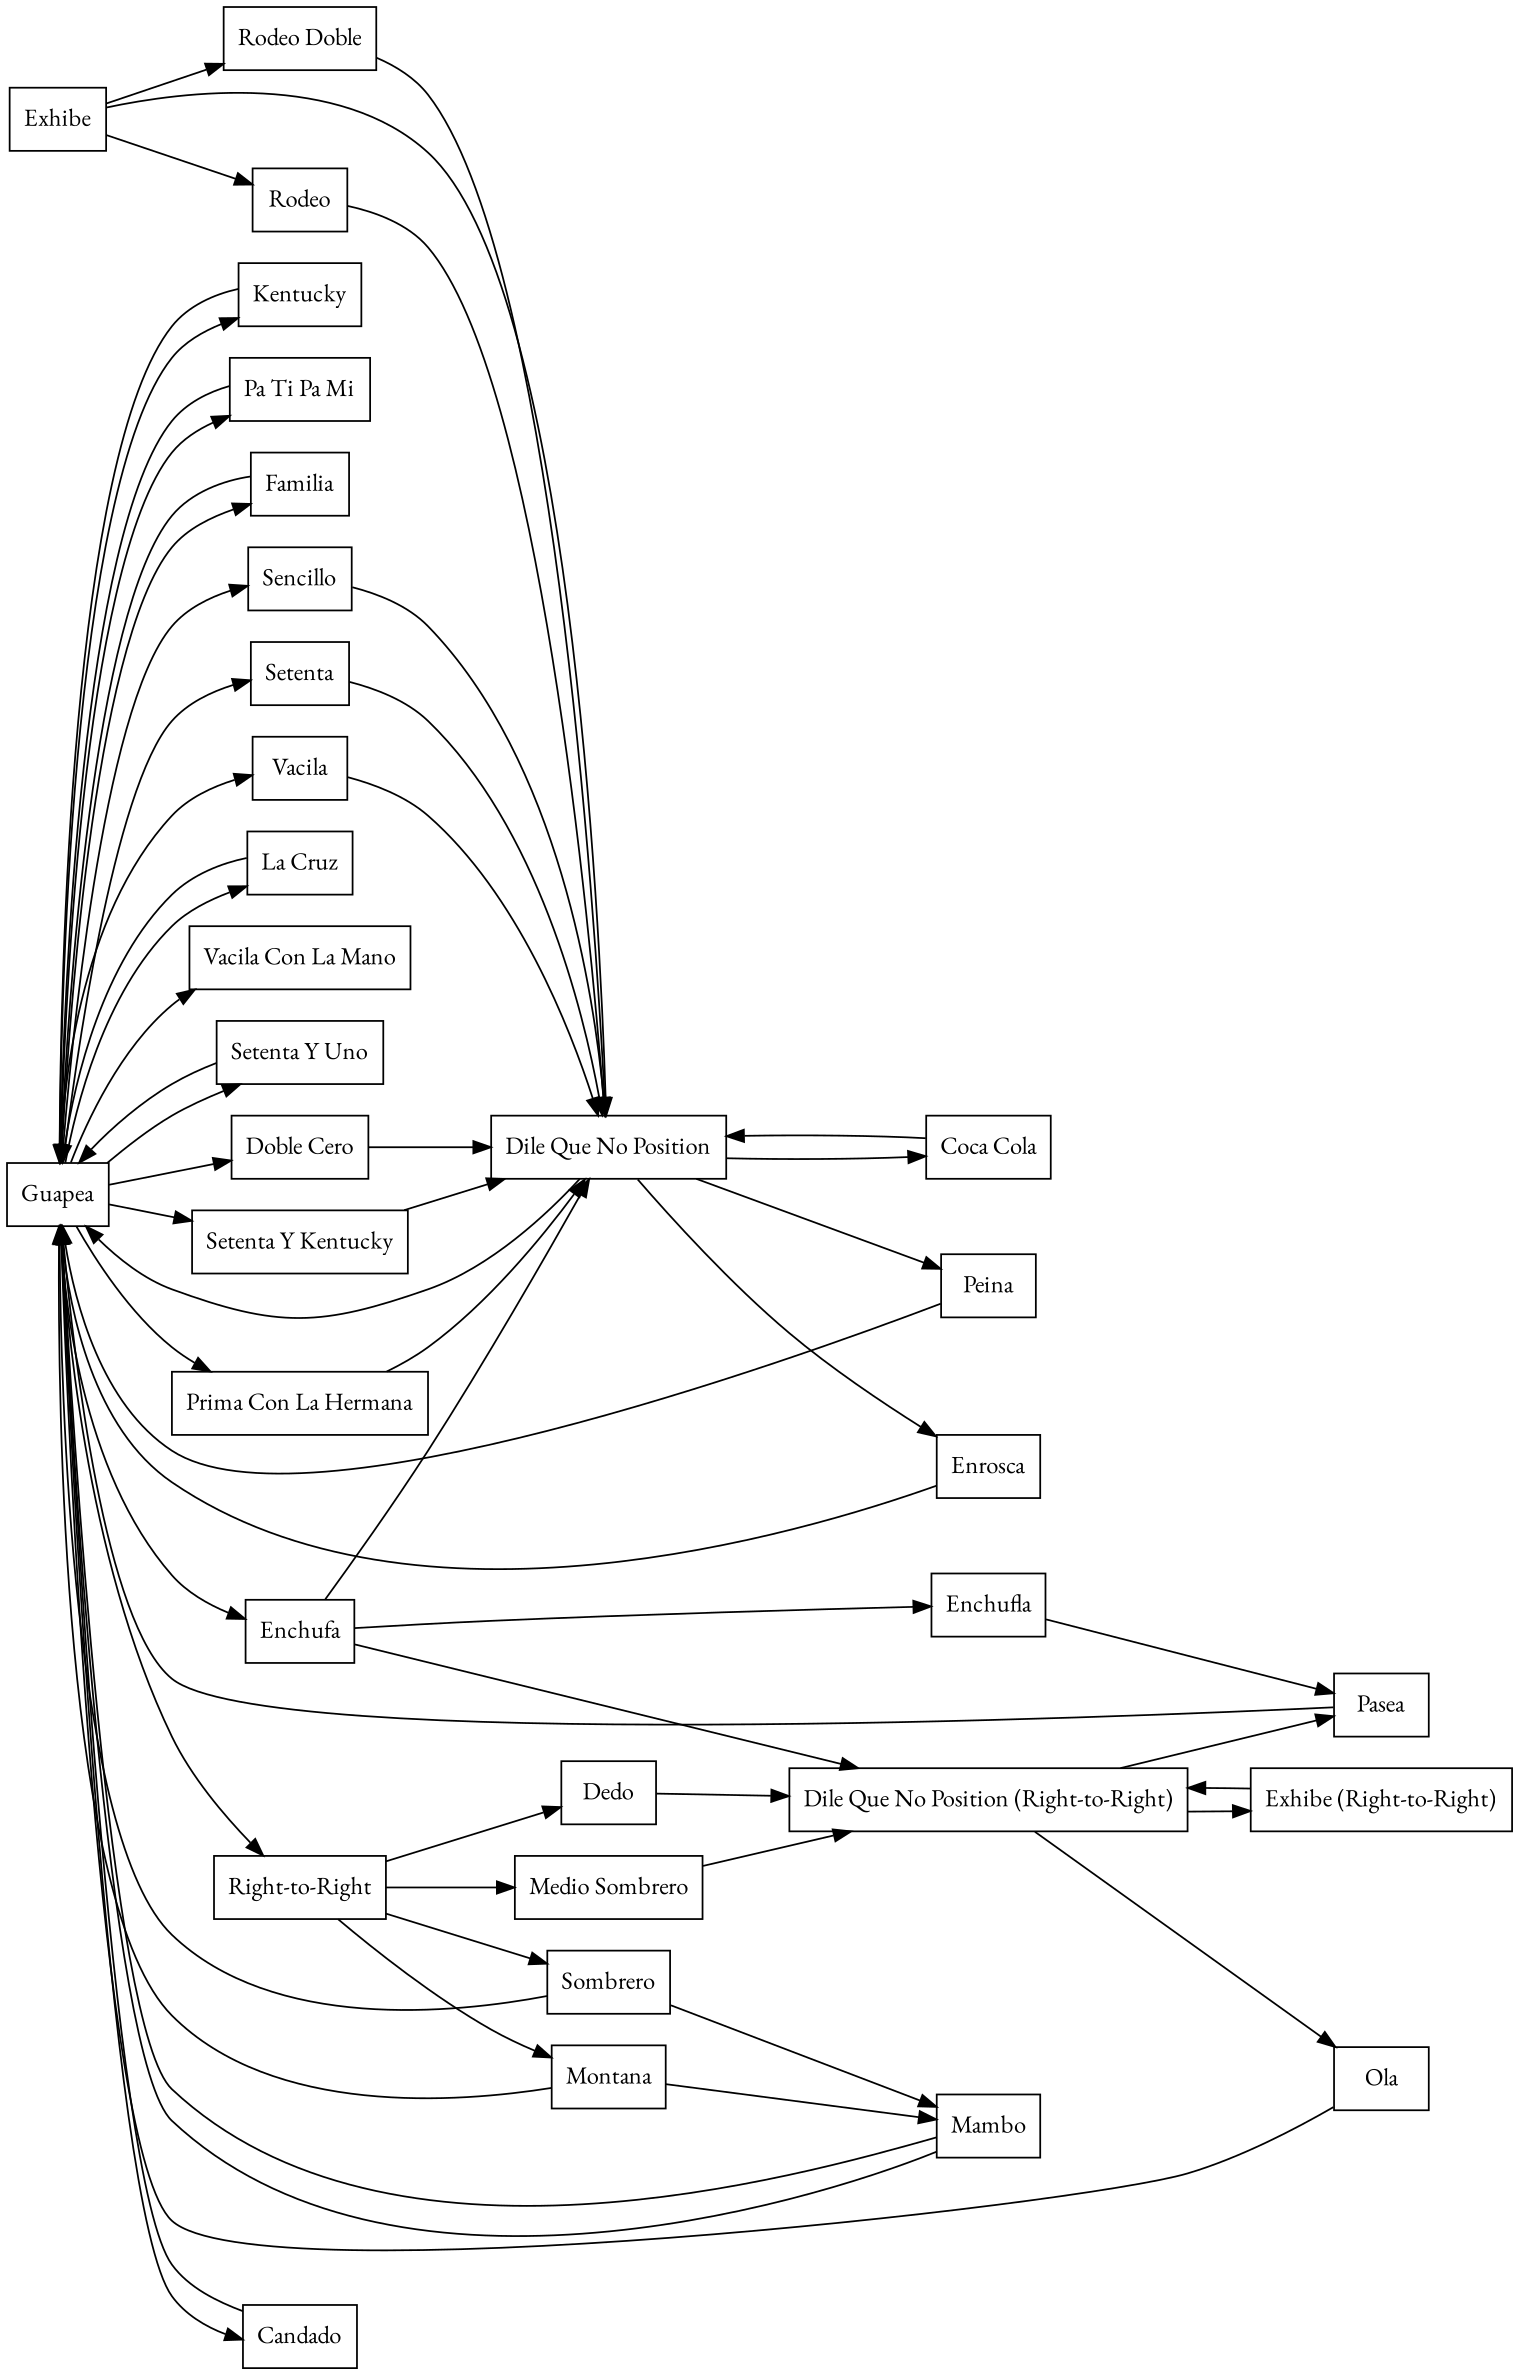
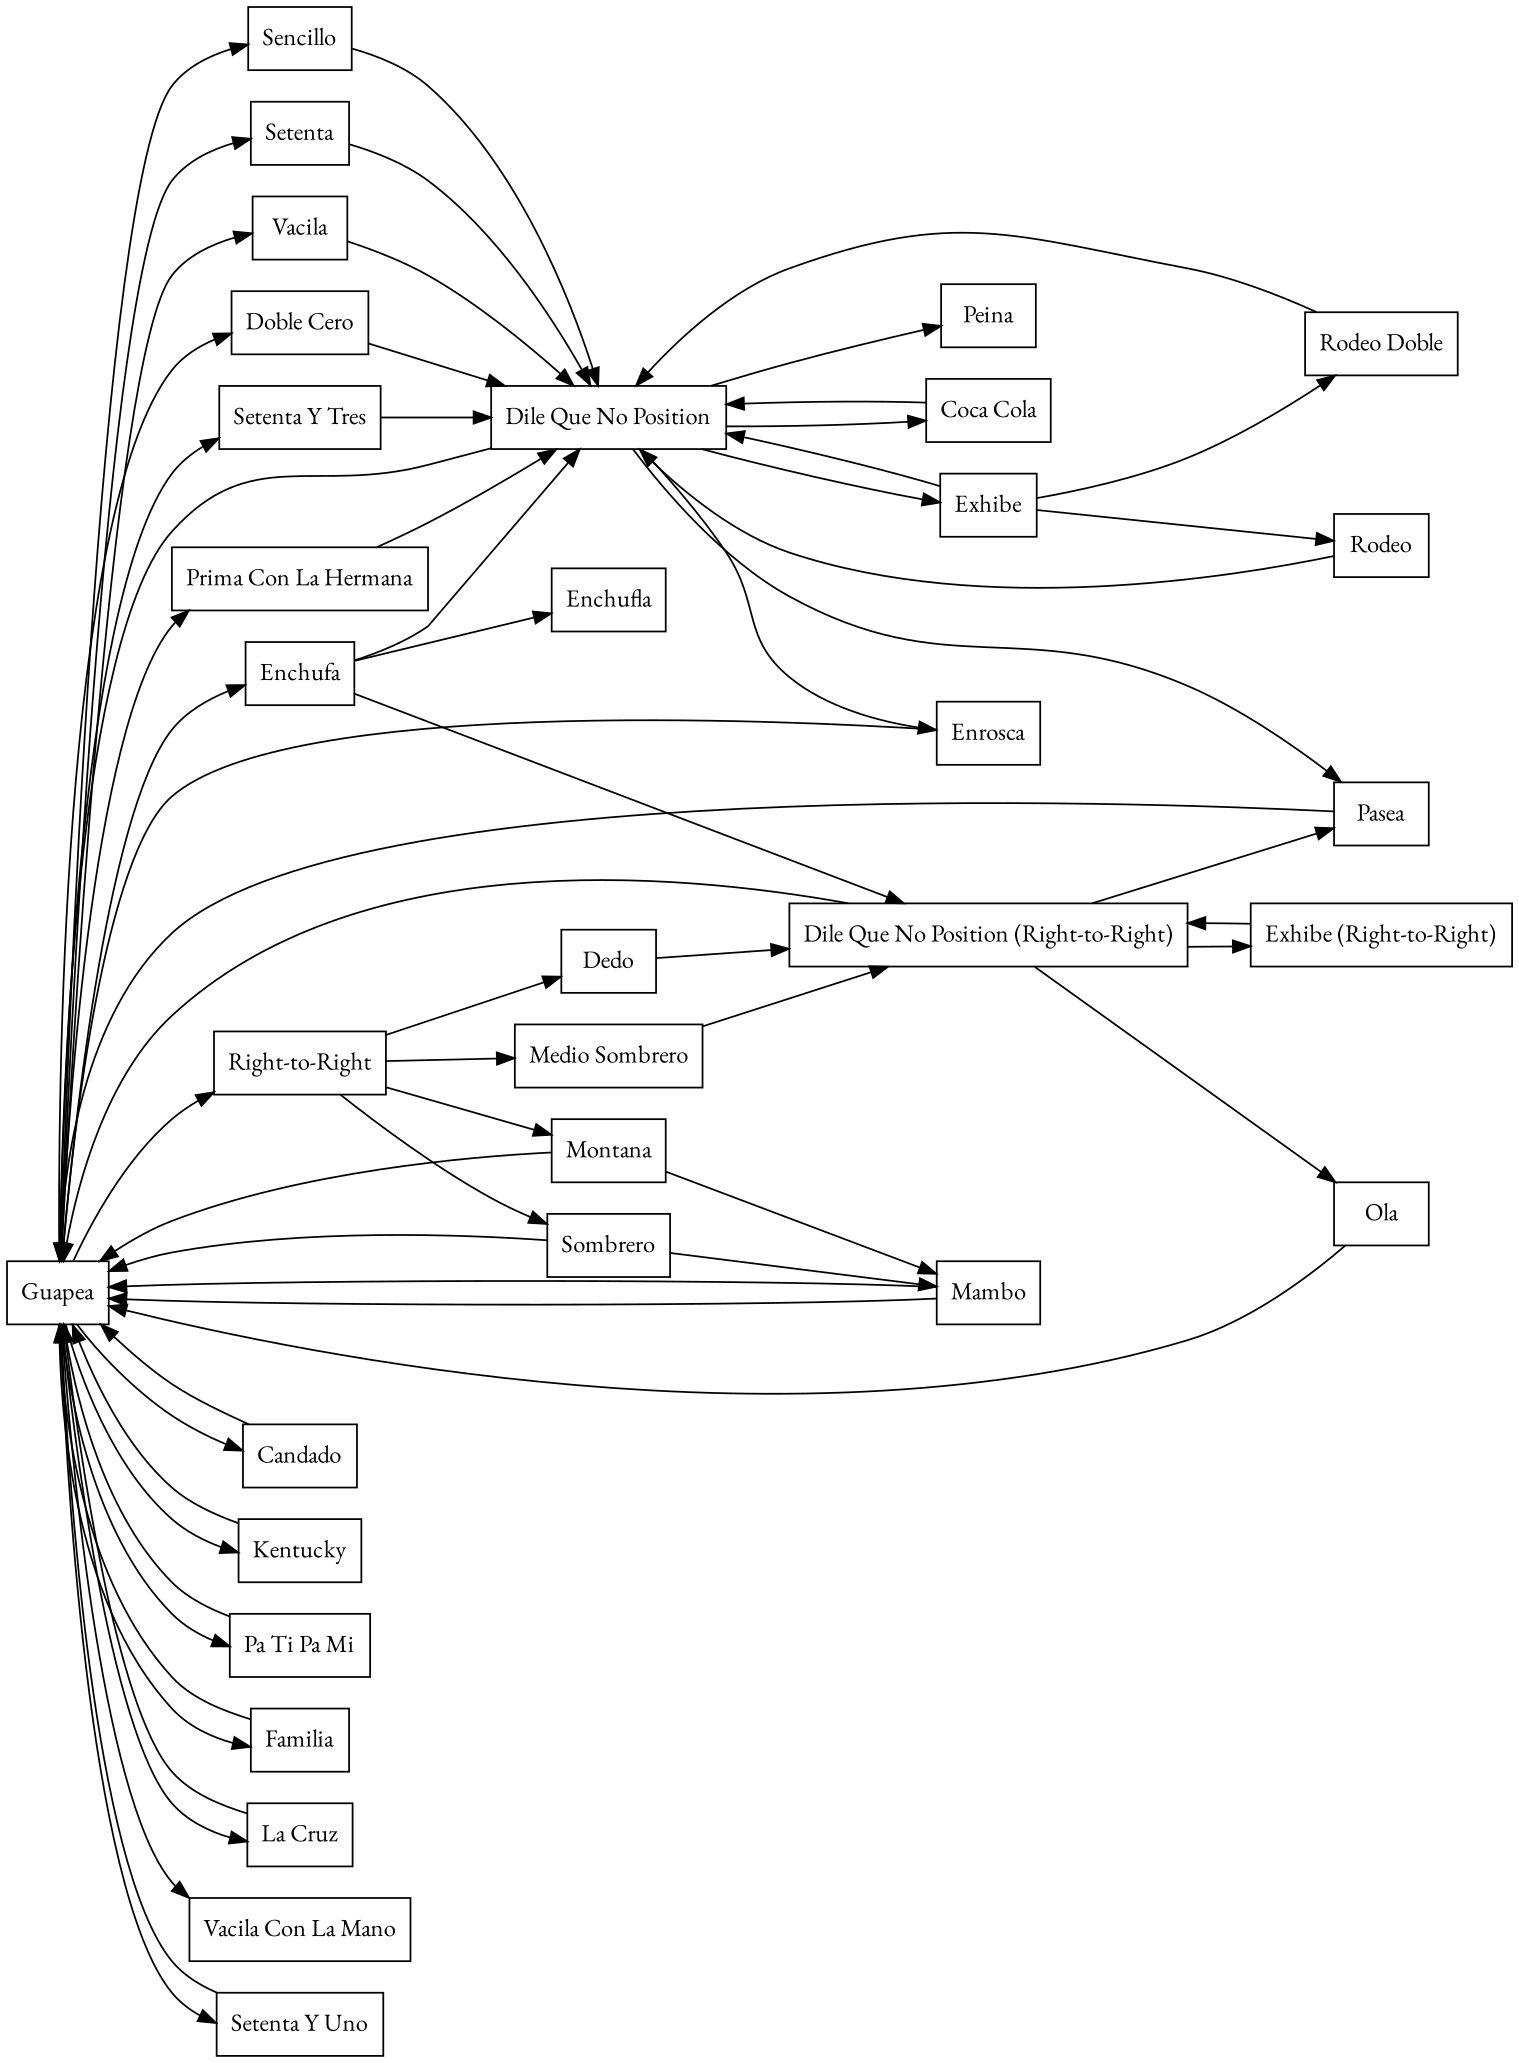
edge "Dile Que No Position" -> "Exhibe": added
node "Setenta Y Kentucky": label "Setenta Y Kentucky" -> "Setenta Y Tres"
edge "Peina" -> "Guapea": now "Dile Que No Position (Right-to-Right)" -> "Guapea"
edge "Enchufla" -> "Pasea": now "Dile Que No Position" -> "Pasea"
